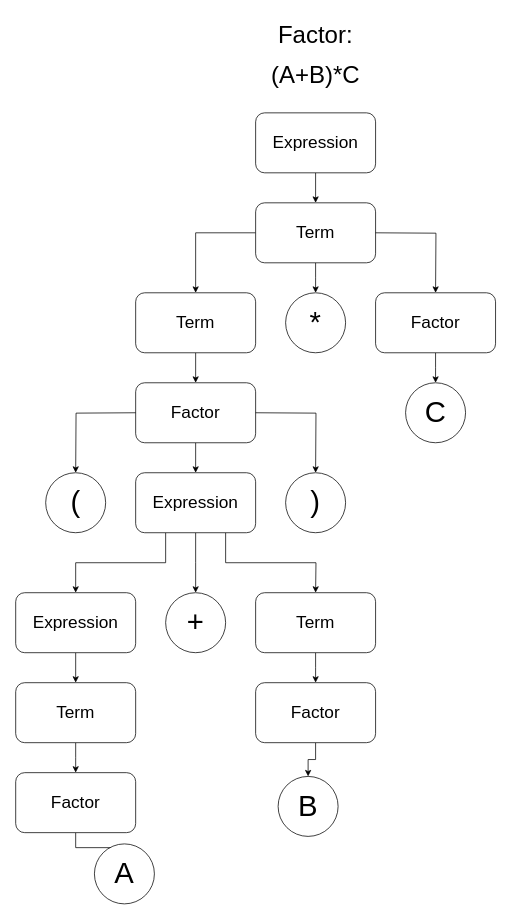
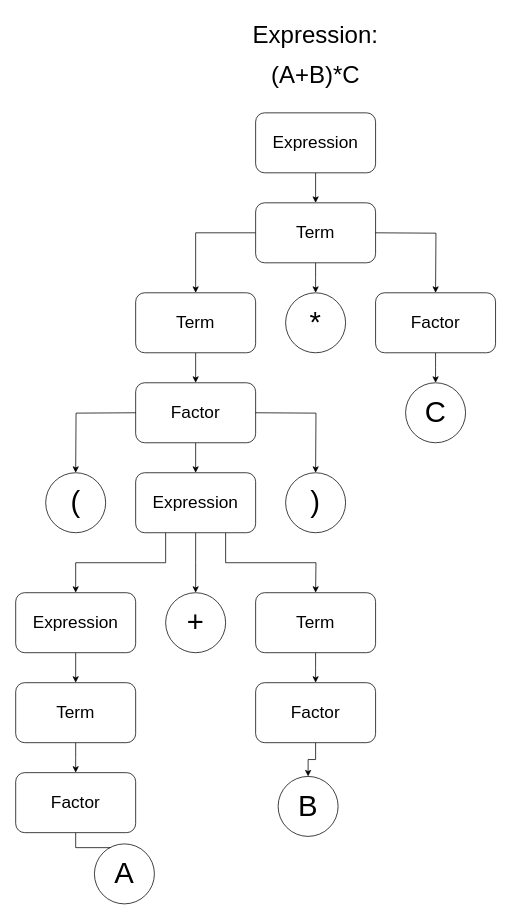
node "Factor:": label "Factor:" -> "Expression:"
